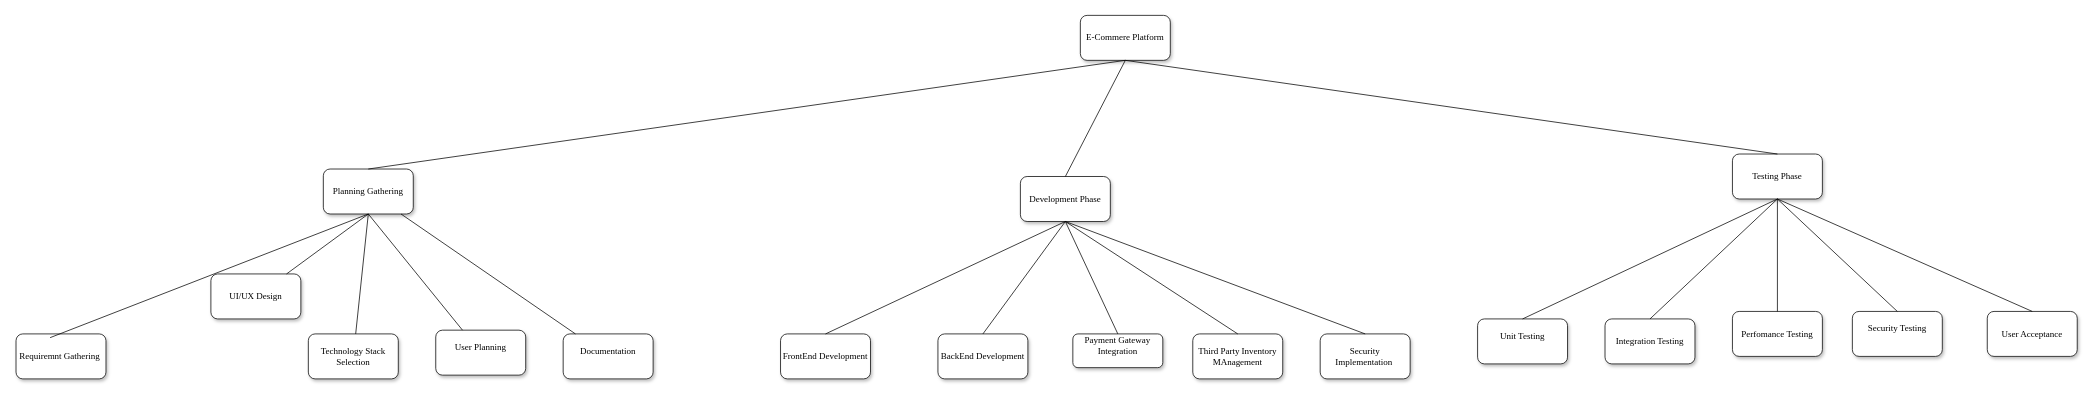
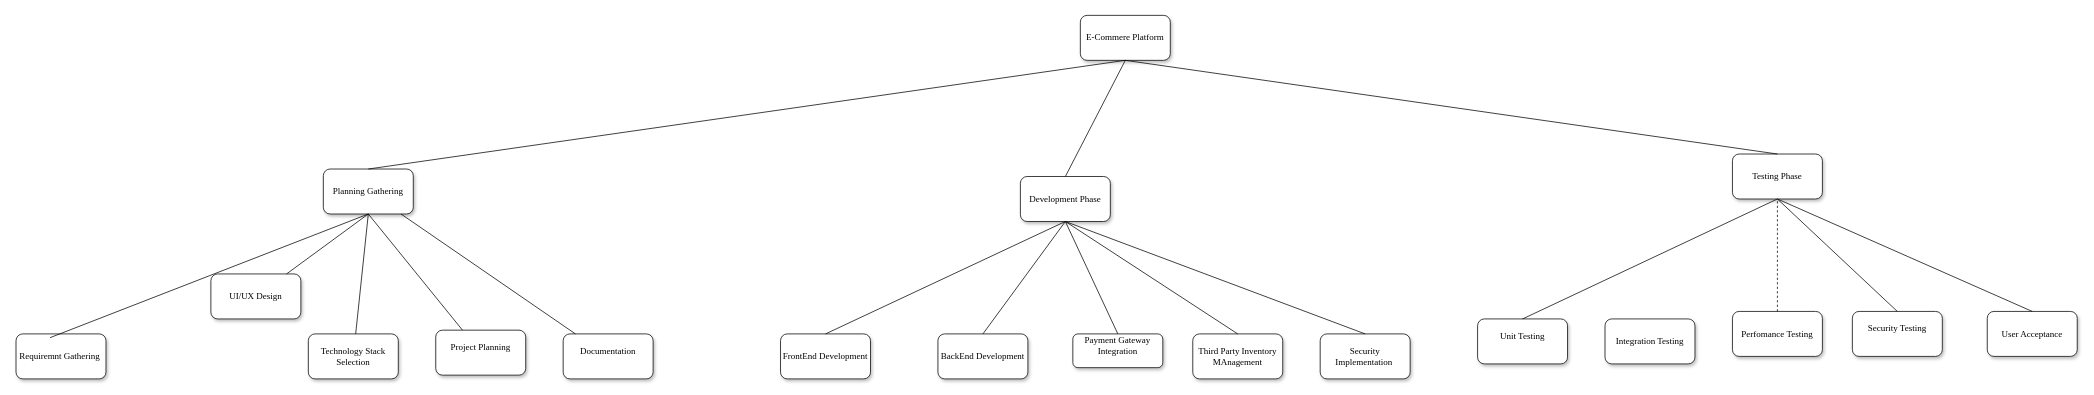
edge "Testing Phase" -- "Perfomance Testing": style solid -> dashed
edge "Testing Phase" -- "Integration Testing": removed
node "User Planning": label "User Planning" -> "Project Planning"
